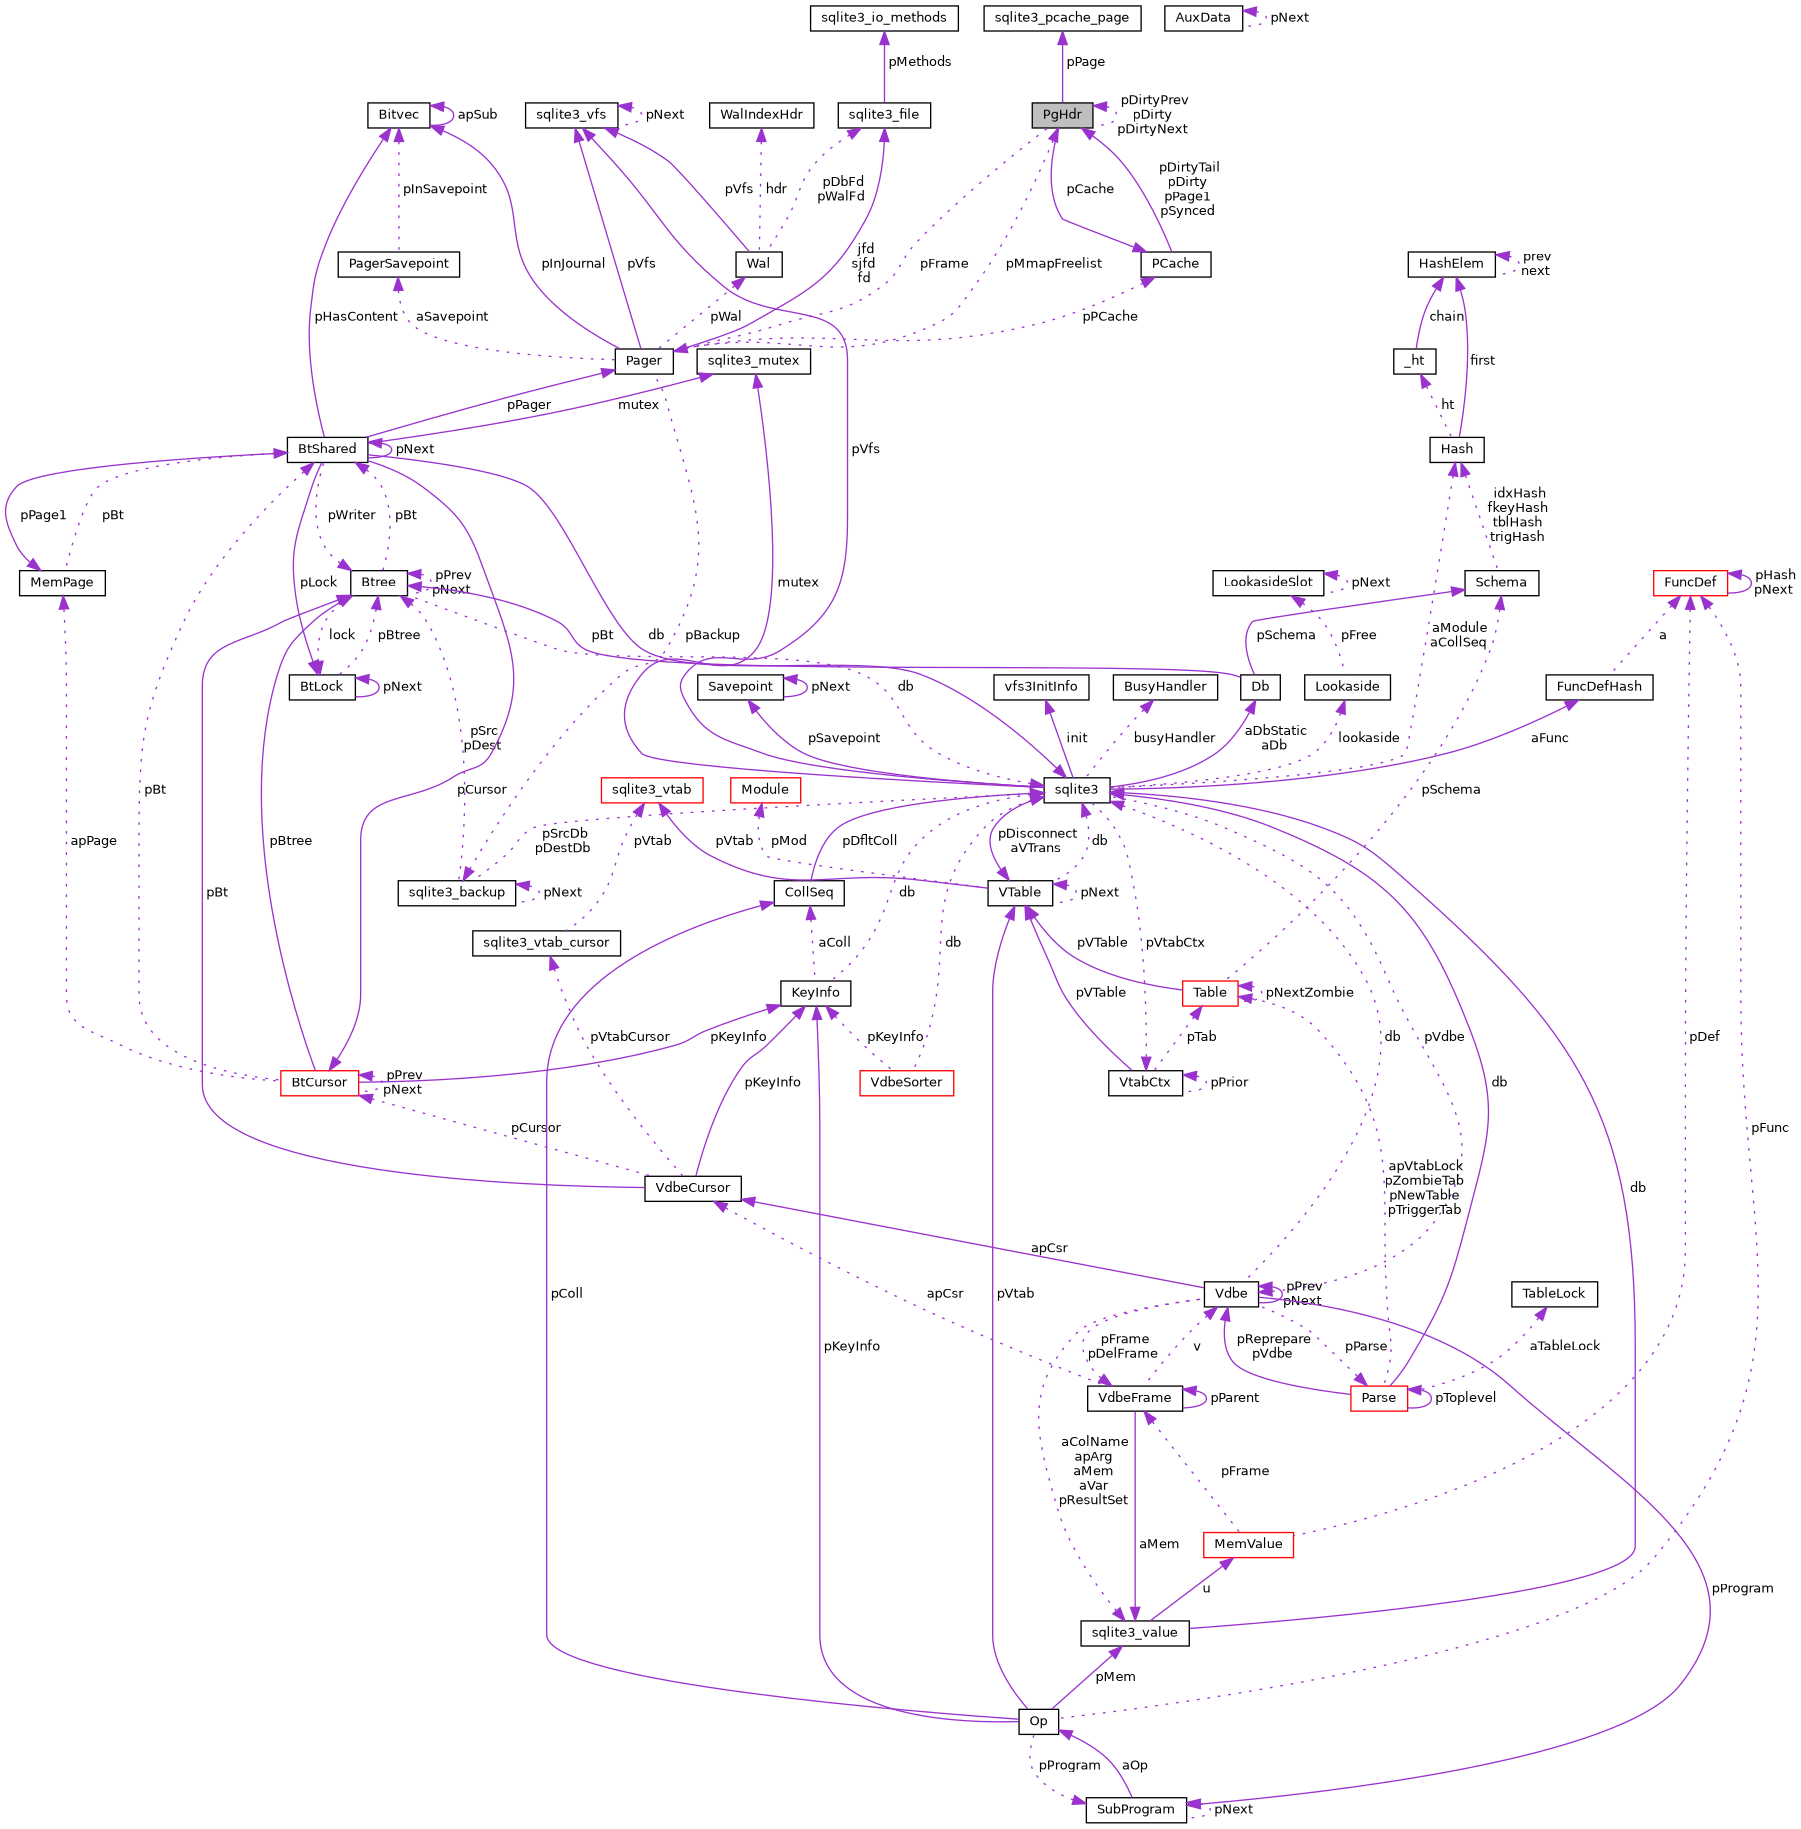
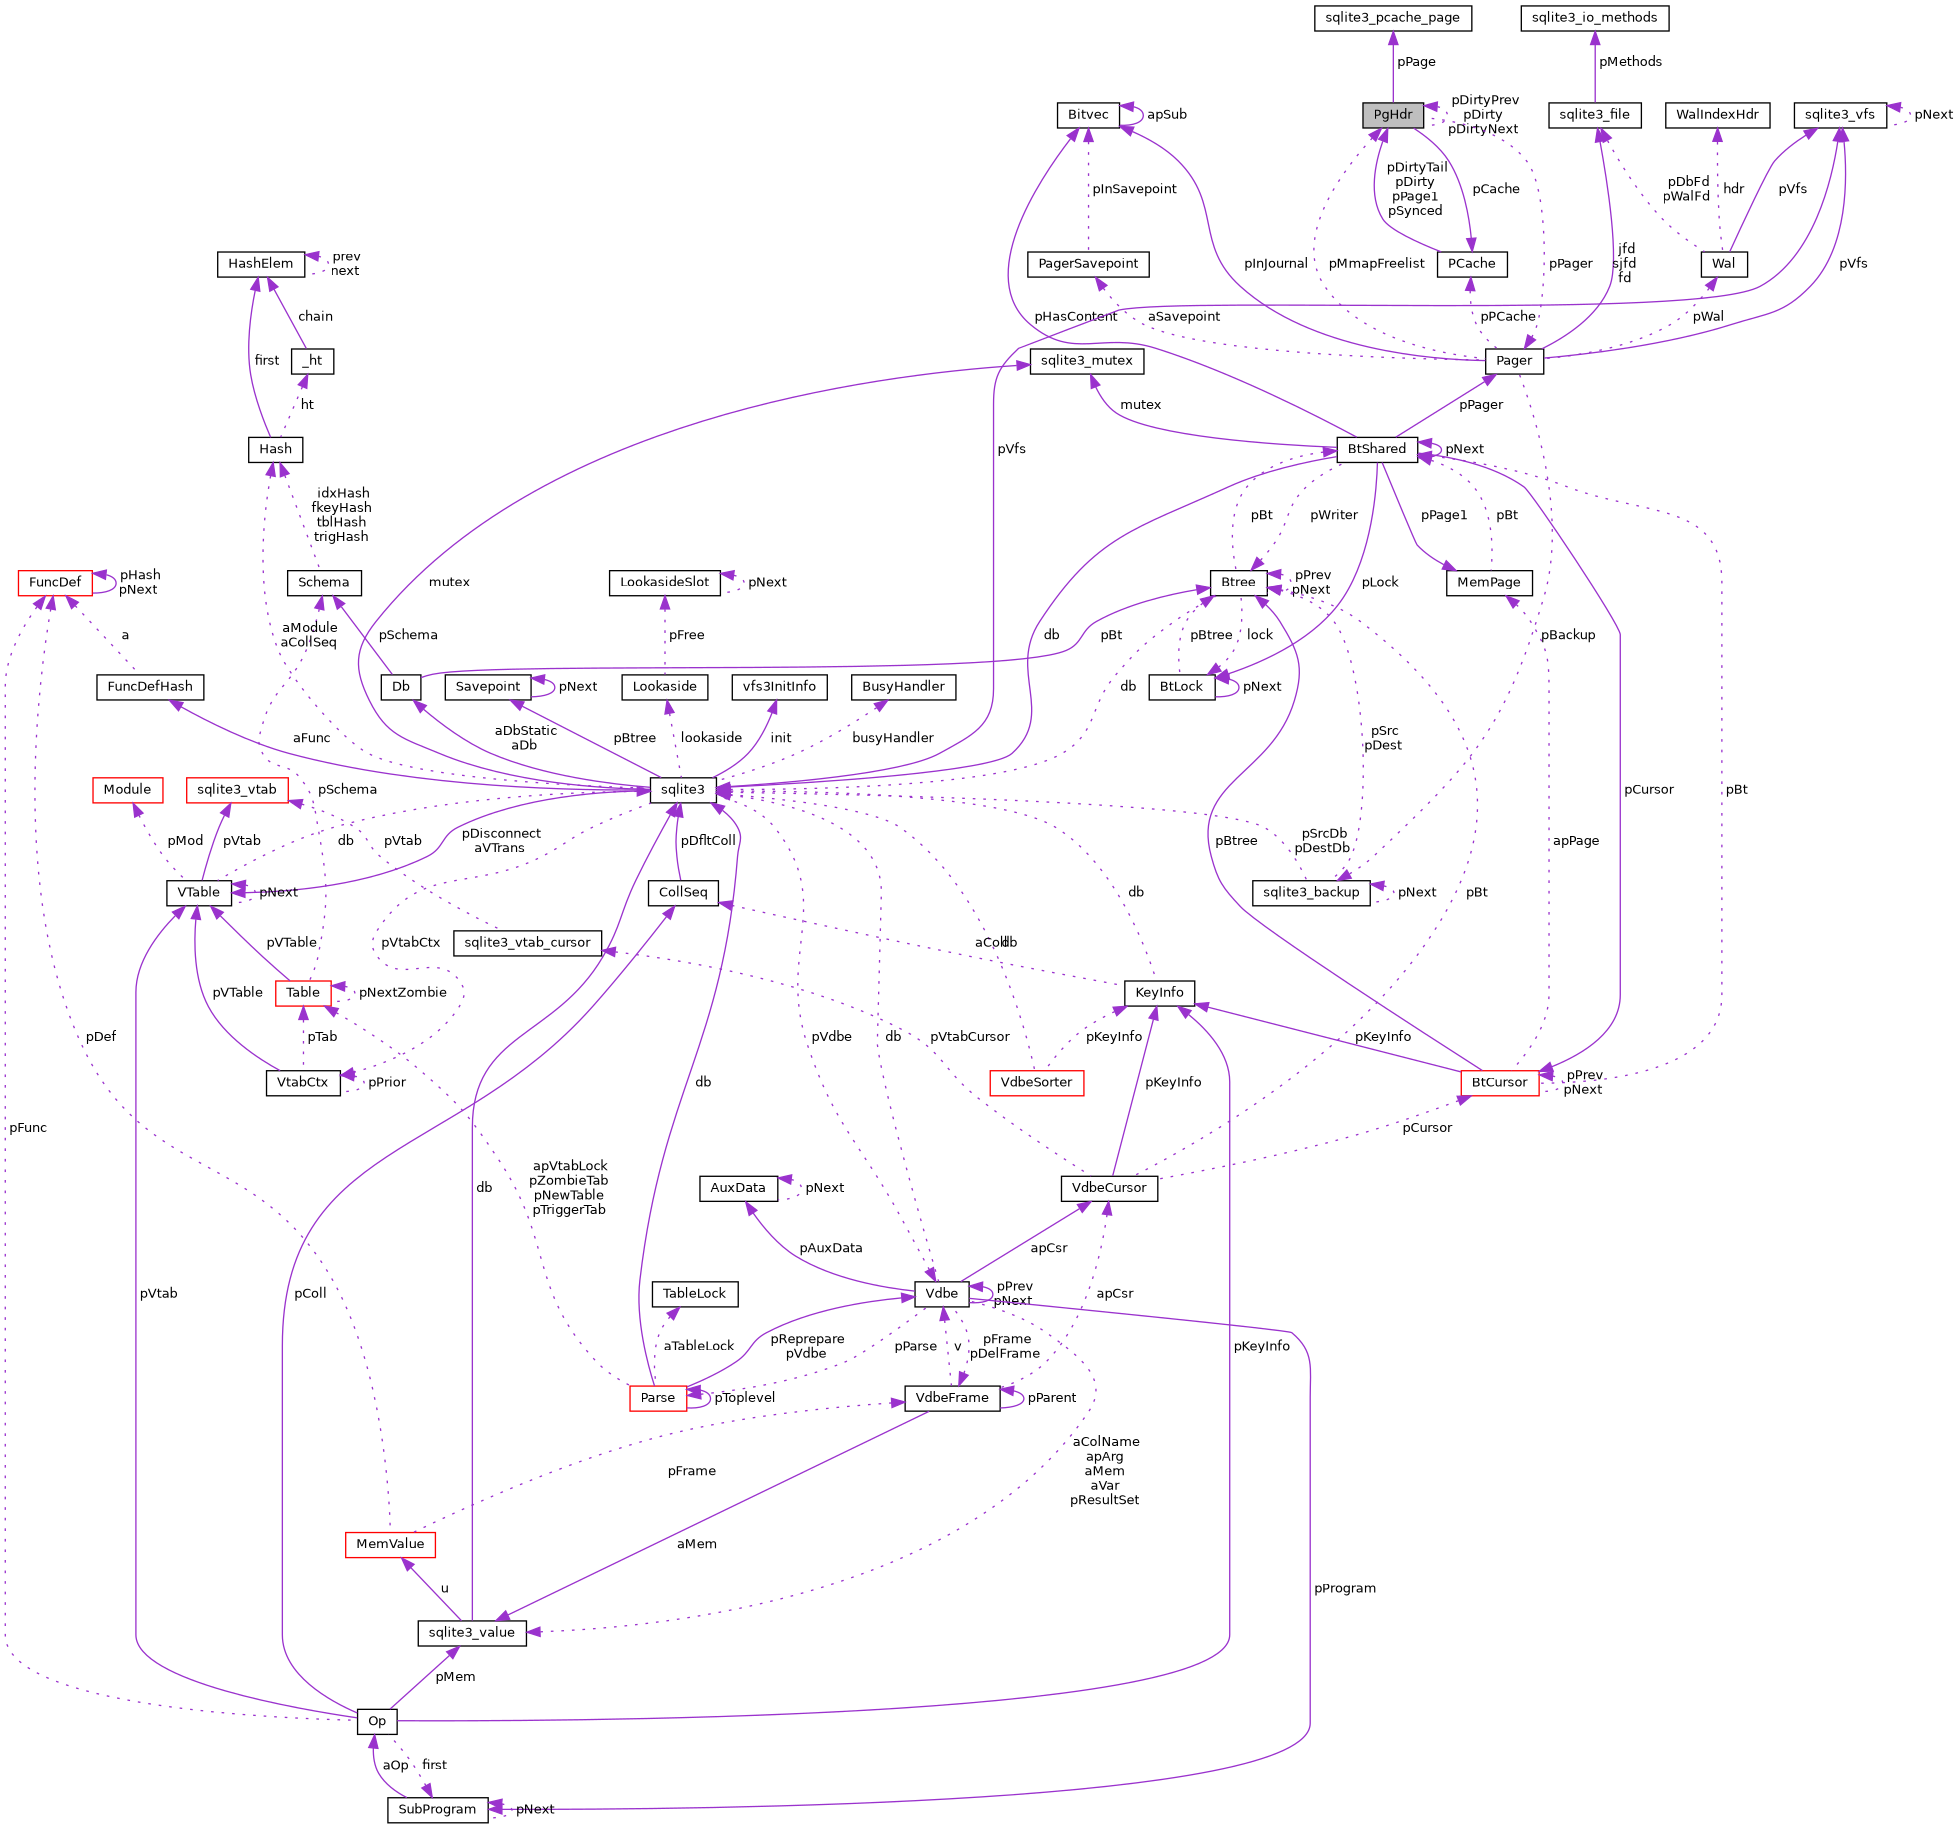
edge "PgHdr" -> "Pager": label " pFrame" -> " pPager"
edge "sqlite3" -> "Savepoint": label " pSavepoint" -> " pBtree"
edge "VdbeCursor" -> "Btree": style solid -> dotted
edge "Vdbe" -> "AuxData": added, label "pAuxData"
edge "Op" -> "SubProgram": label " pProgram" -> " first"
